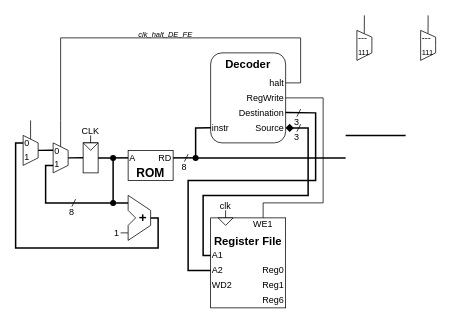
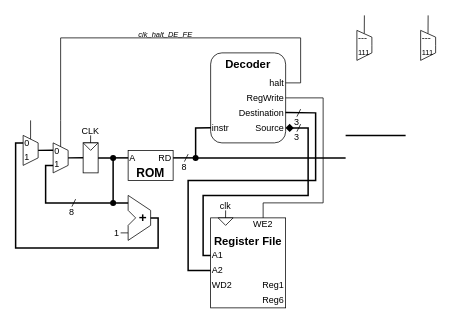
node "WE1": label "WE1" -> "WE2"
node "Reg0": removed
